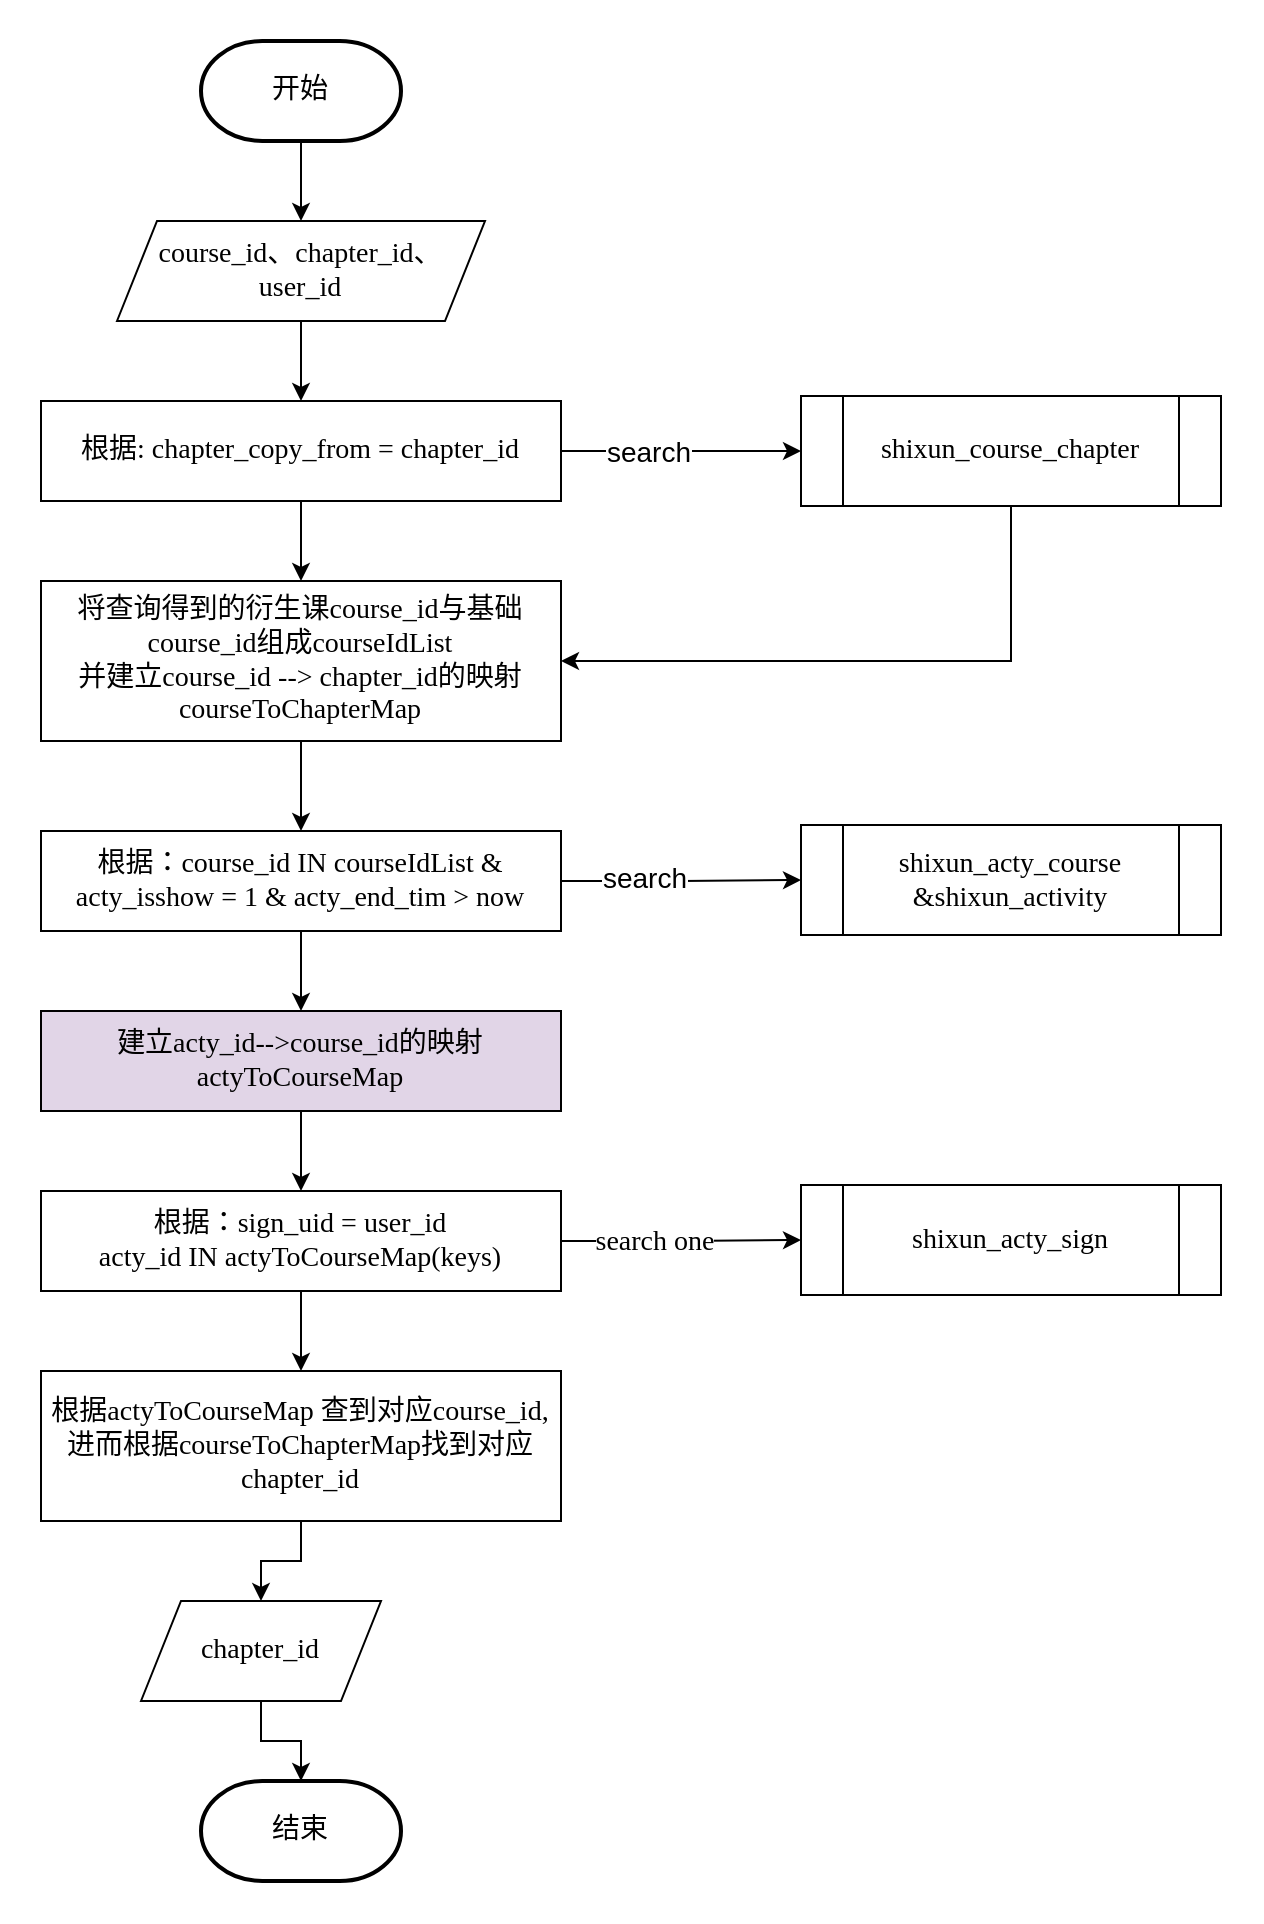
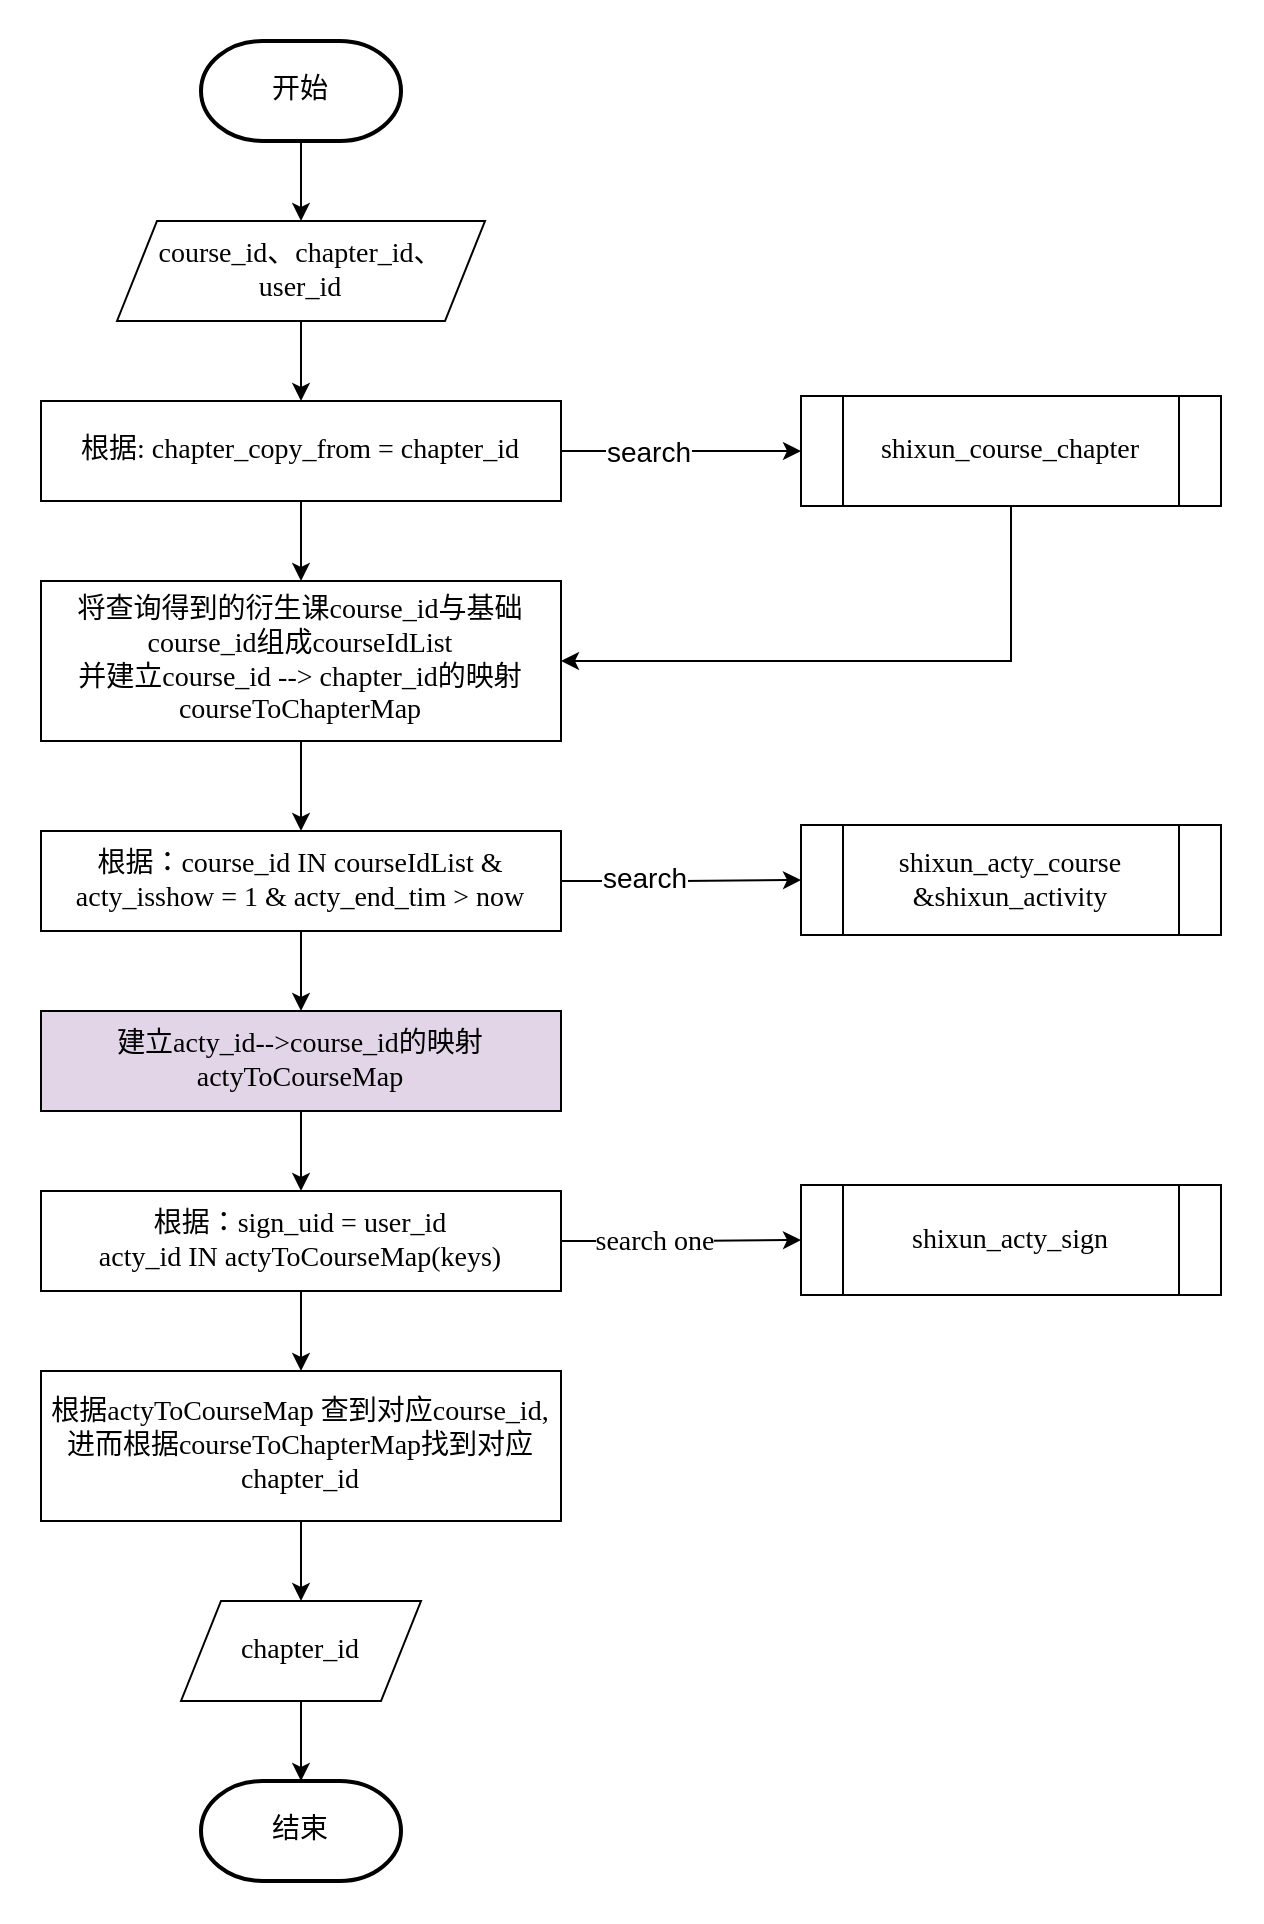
node "chapter_id": moved (261, 1651) -> (301, 1651)
